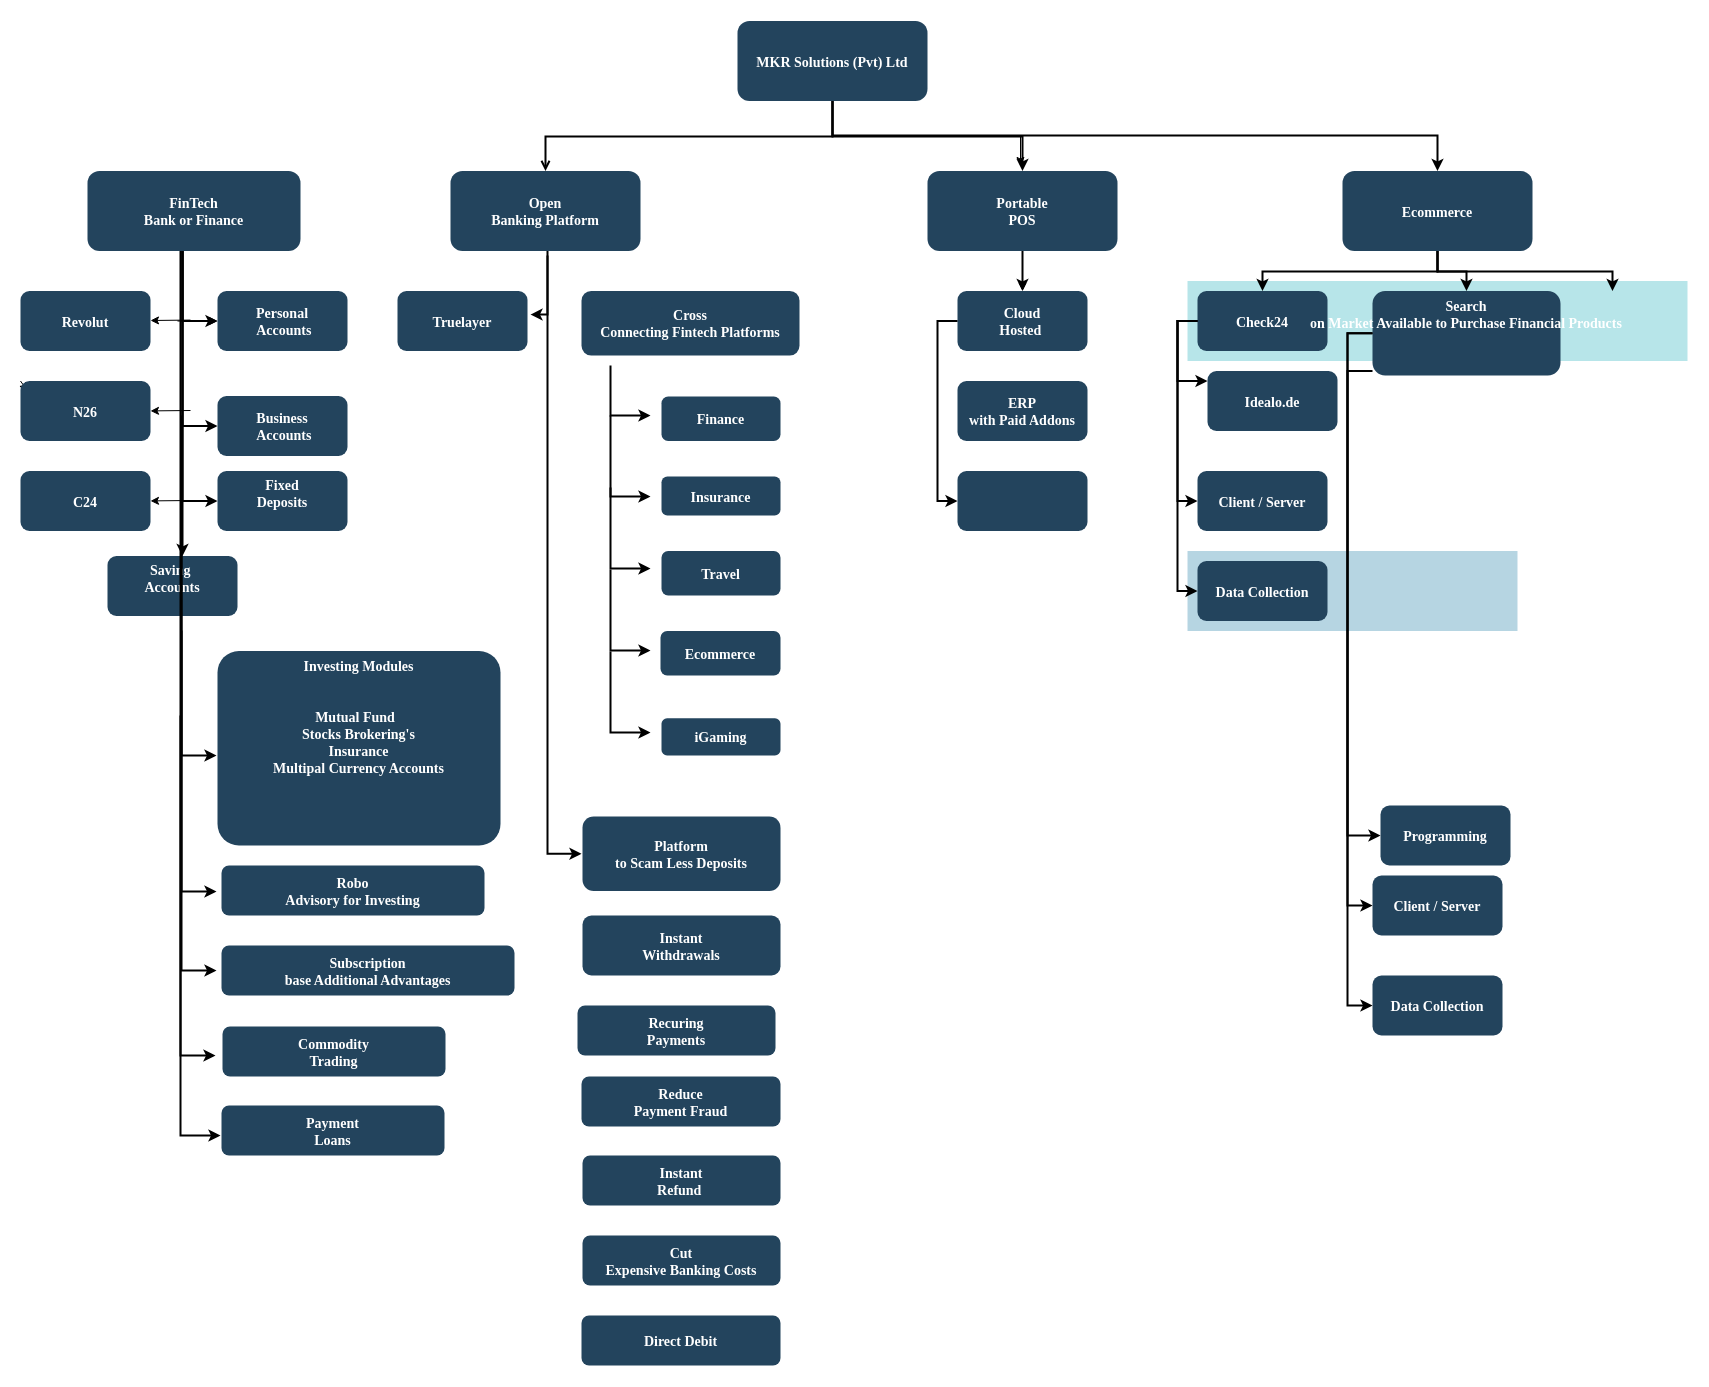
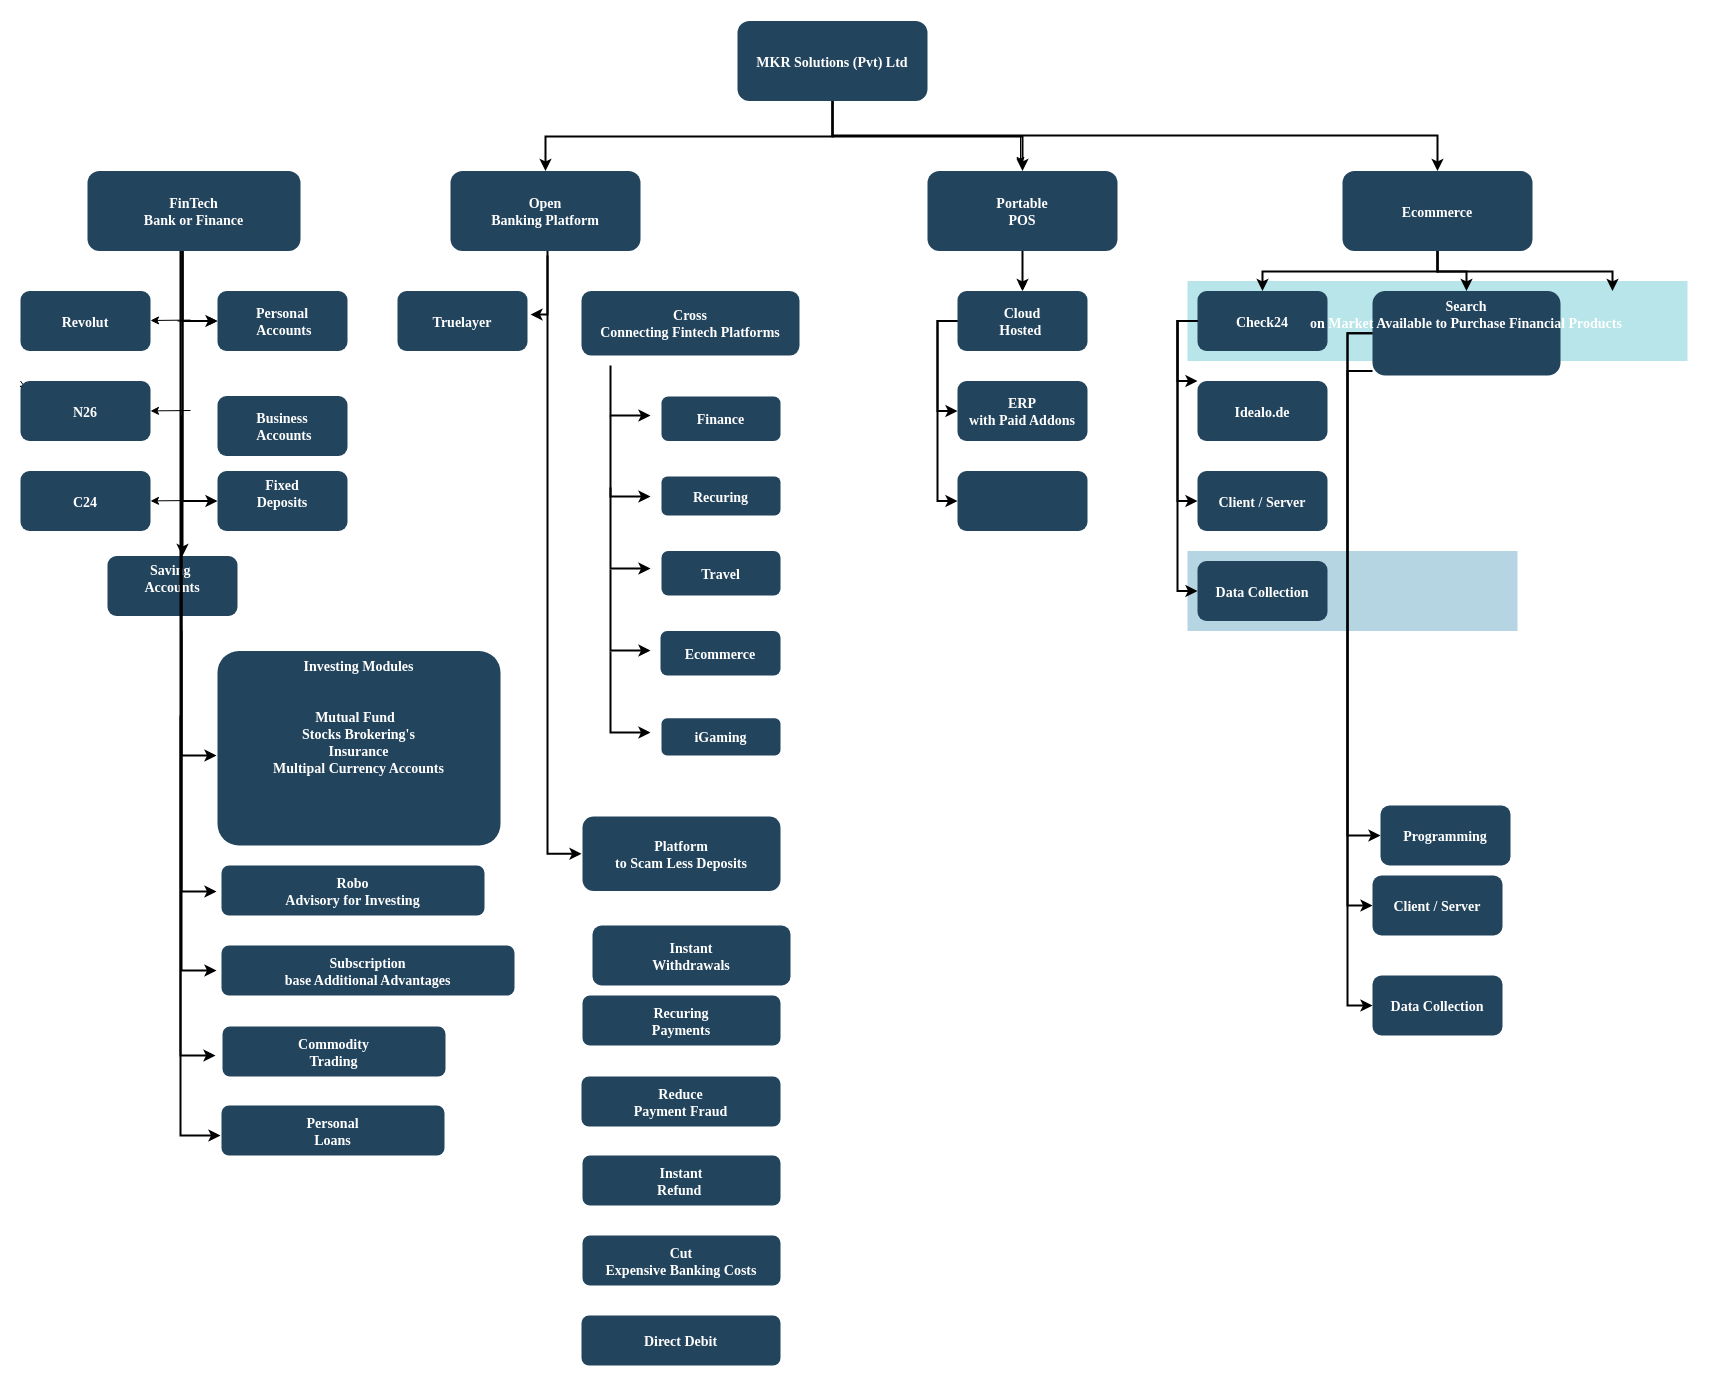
edge "MKR Solutions (Pvt) Ltd" -> "Open Banking Platform": arrowhead open -> classic
node "Idealo.de": moved (1273, 401) -> (1263, 411)
edge "Cloud Hosted" -> "ERP with Paid Addons": added
edge "FinTech Bank or Finance" -> "Business Accounts": removed
node "Insurance": label "Insurance" -> "Recuring"
node "Instant Withdrawals": moved (682, 946) -> (692, 956)
node "Recuring Payments": moved (677, 1031) -> (682, 1021)
node "Payment Loans": label "Payment Loans" -> "Personal Loans"
